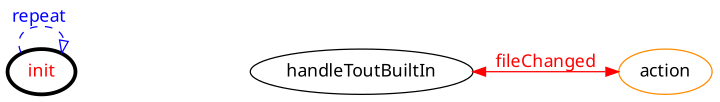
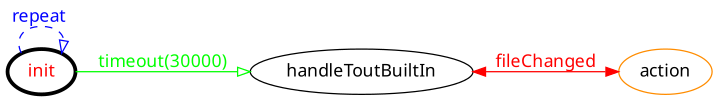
edge "init" -> "handleToutBuiltIn": added, label "timeout(30000)"
